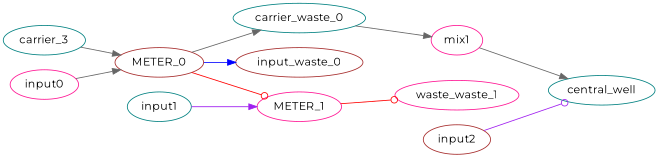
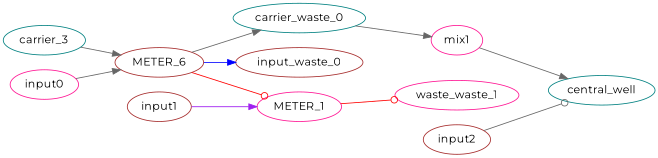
node "METER_0": label "METER_0" -> "METER_6"
node "input1": color teal -> brown
edge "input2" -> "central_well": color purple -> gray40
